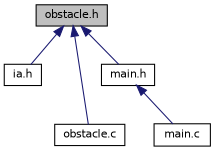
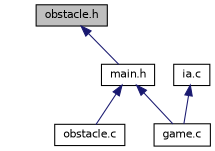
node "ia.h": removed
node "ia.c": added
edge "obstacle.c" -> "obstacle.h": now "obstacle.c" -> "main.h"
node "main.c": label "main.c" -> "game.c"
